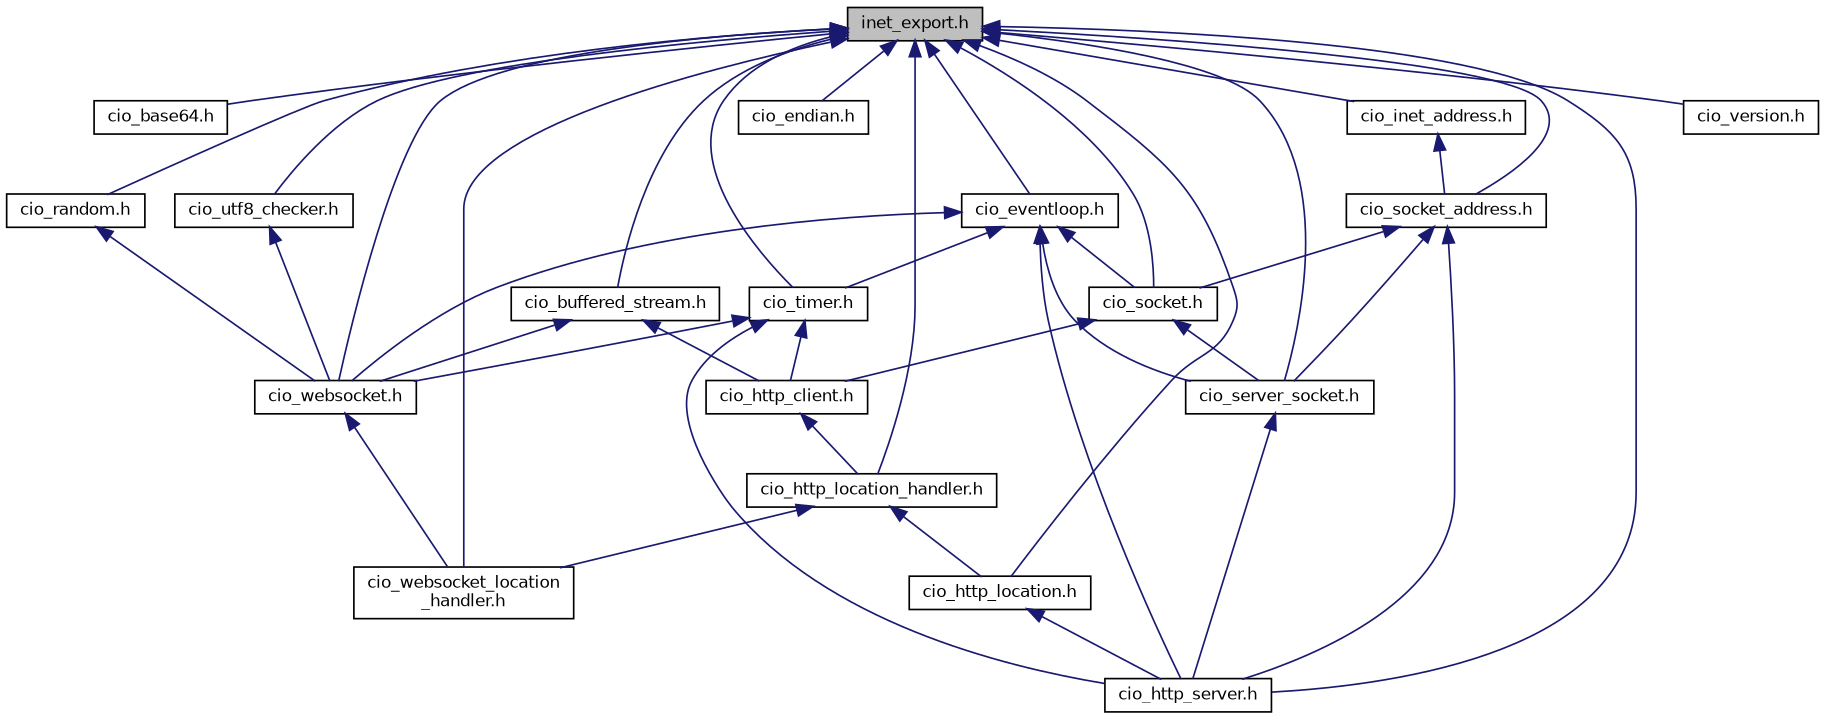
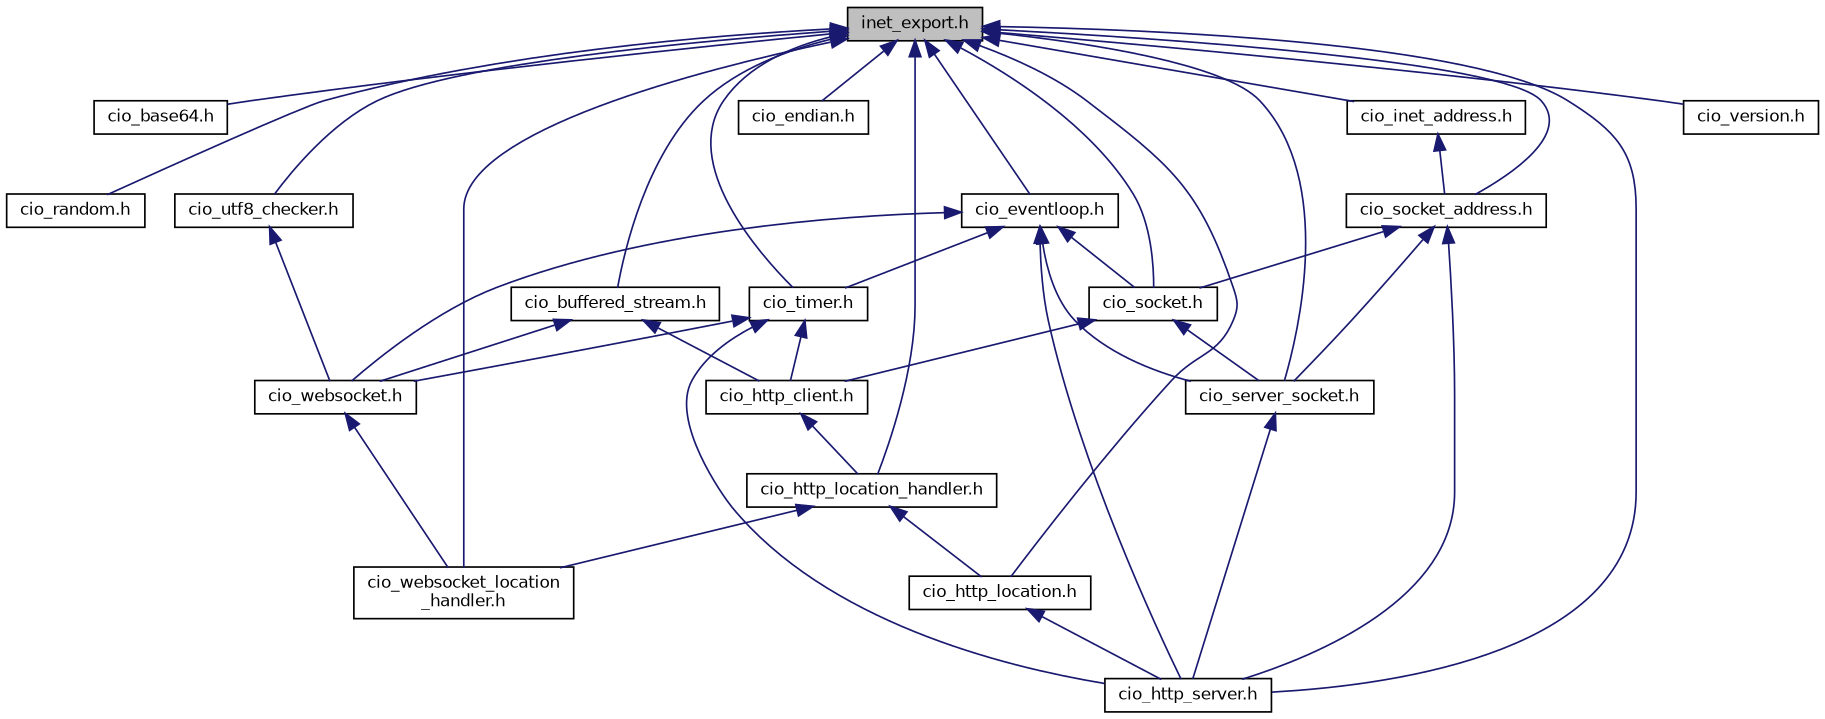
edge "cio_websocket.h" -> "inet_export.h": removed
edge "cio_websocket.h" -> "cio_random.h": removed
